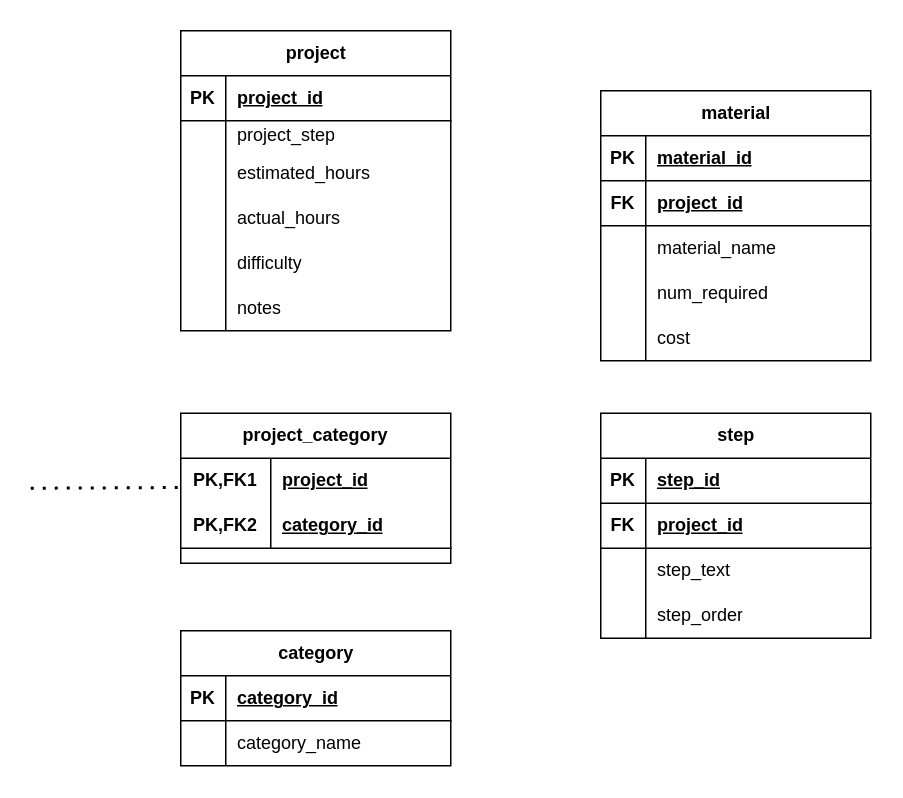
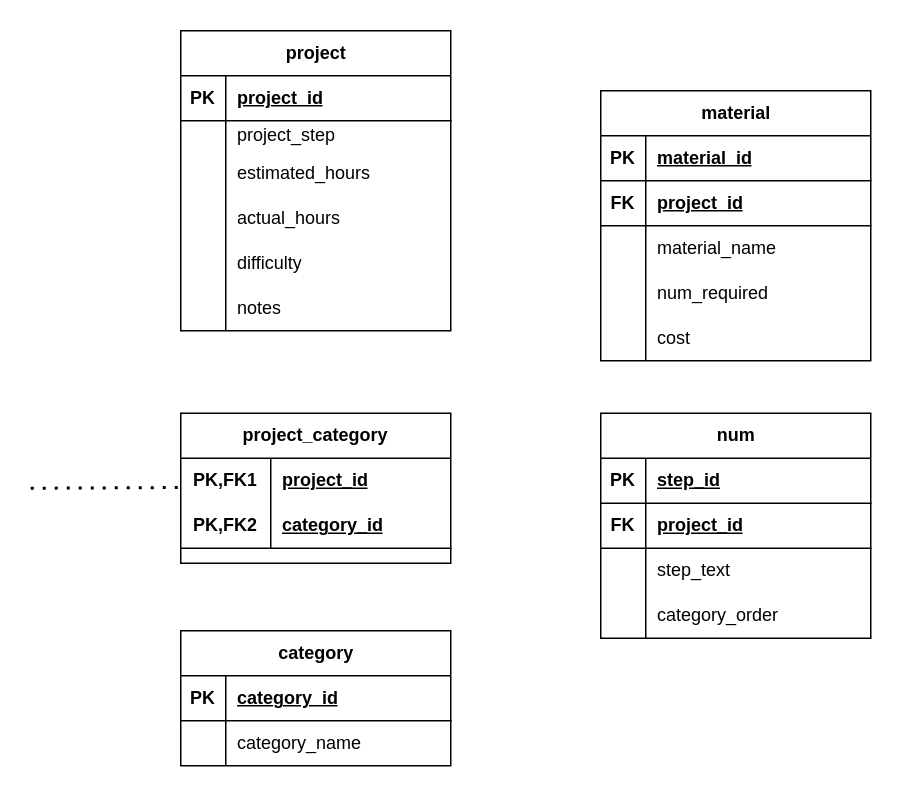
node "step": label "step" -> "num"
node "step_order": label "step_order" -> "category_order"
